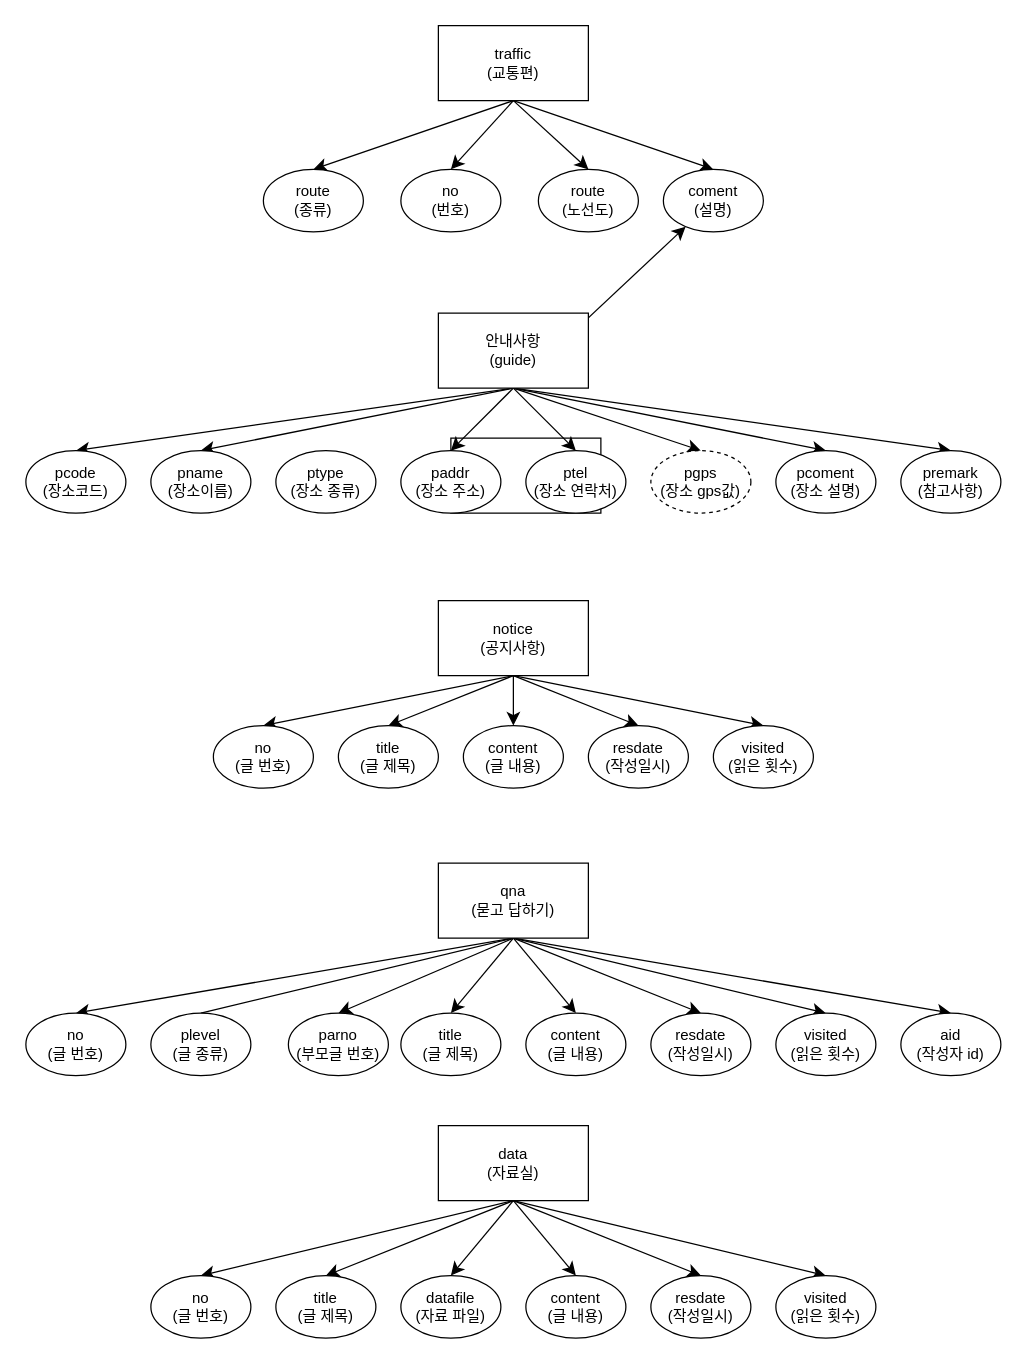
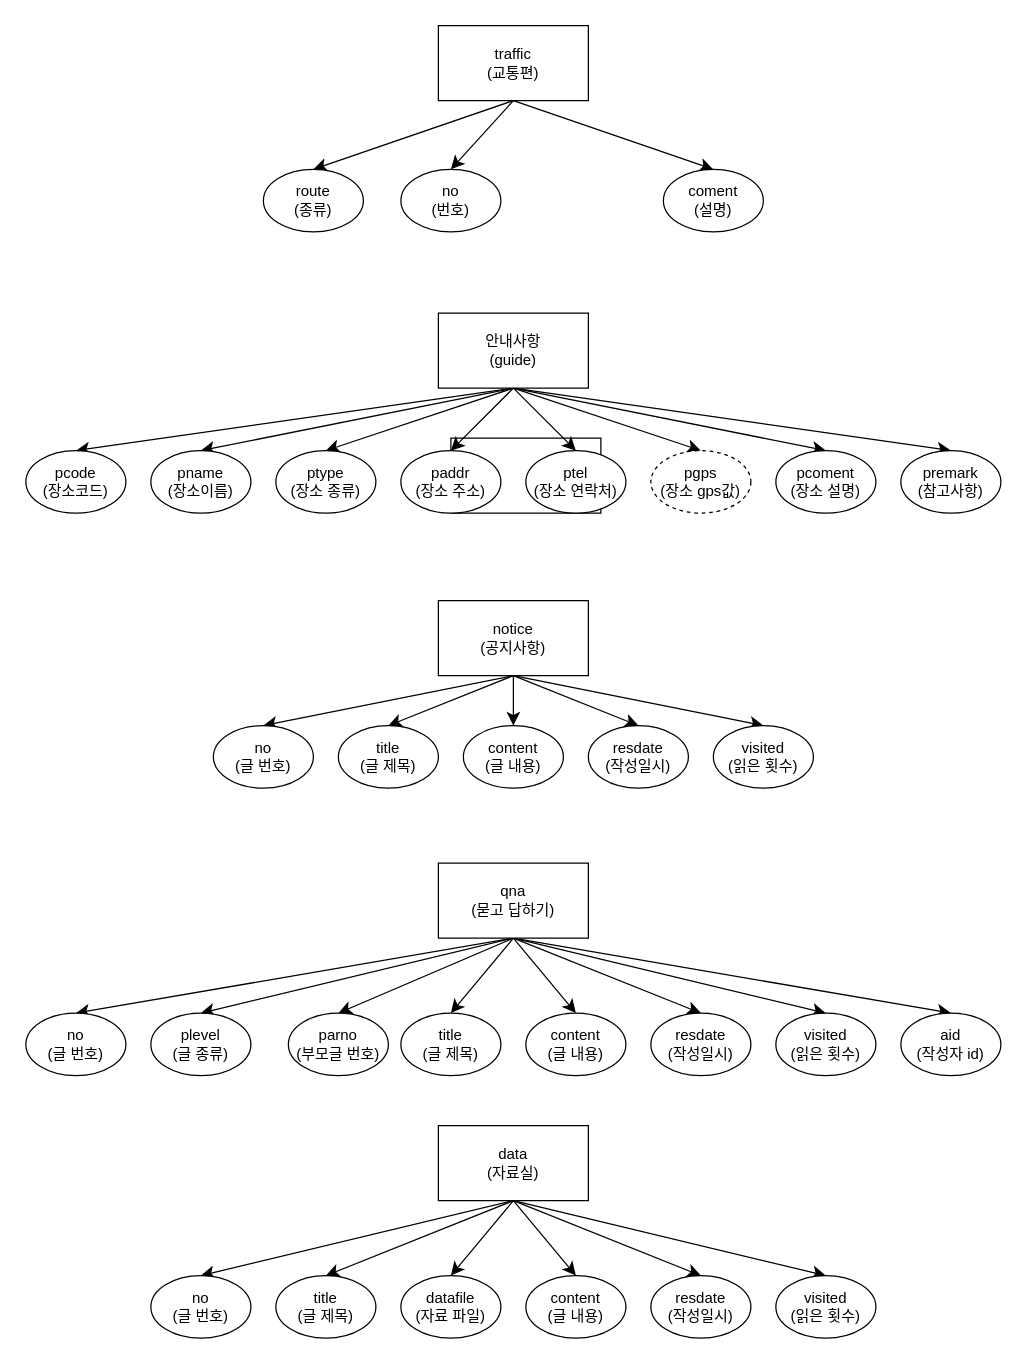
edge "traffic (교통편)" -> "route (노선도)": removed
node "route (노선도)": removed
edge "안내사항 (guide)" -> "coment (설명)": now "안내사항 (guide)" -> "ptype (장소 종류)"
edge "qna (묻고 답하기)" -- "plevel (글 종류)": arrowhead none -> classic
